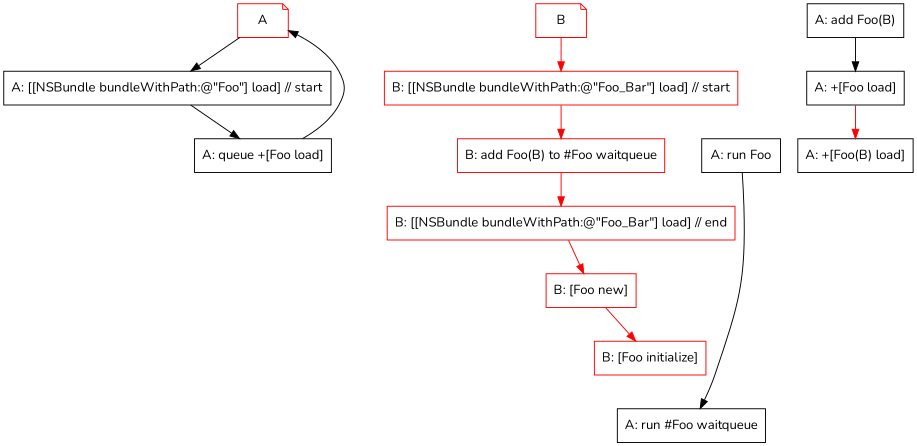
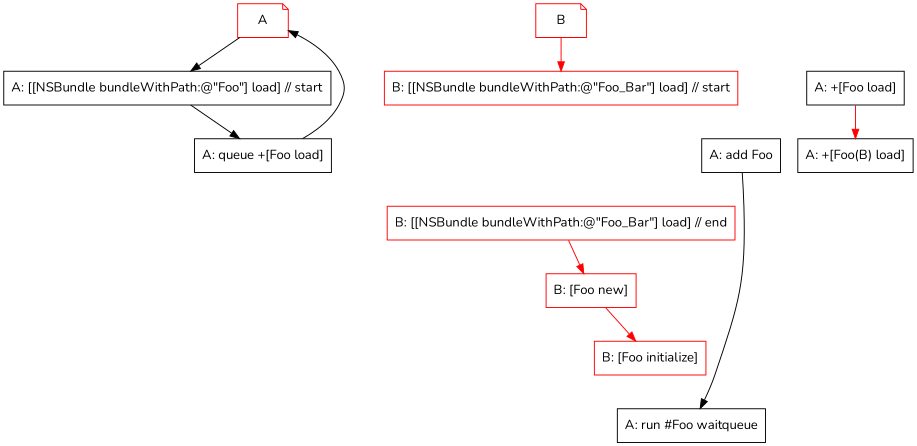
node "A: add Foo(B)": removed
node "B: add Foo(B) to #Foo waitqueue": removed
node "A: run Foo": label "A: run Foo" -> "A: add Foo"
